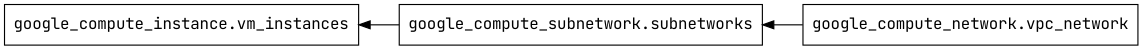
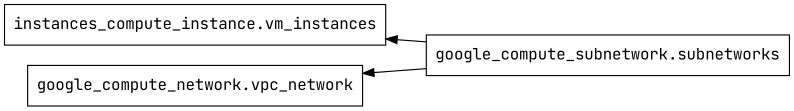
node "google_compute_instance.vm_instances": label "google_compute_instance.vm_instances" -> "instances_compute_instance.vm_instances"
edge "google_compute_network.vpc_network" -> "google_compute_subnetwork.subnetworks": reversed
